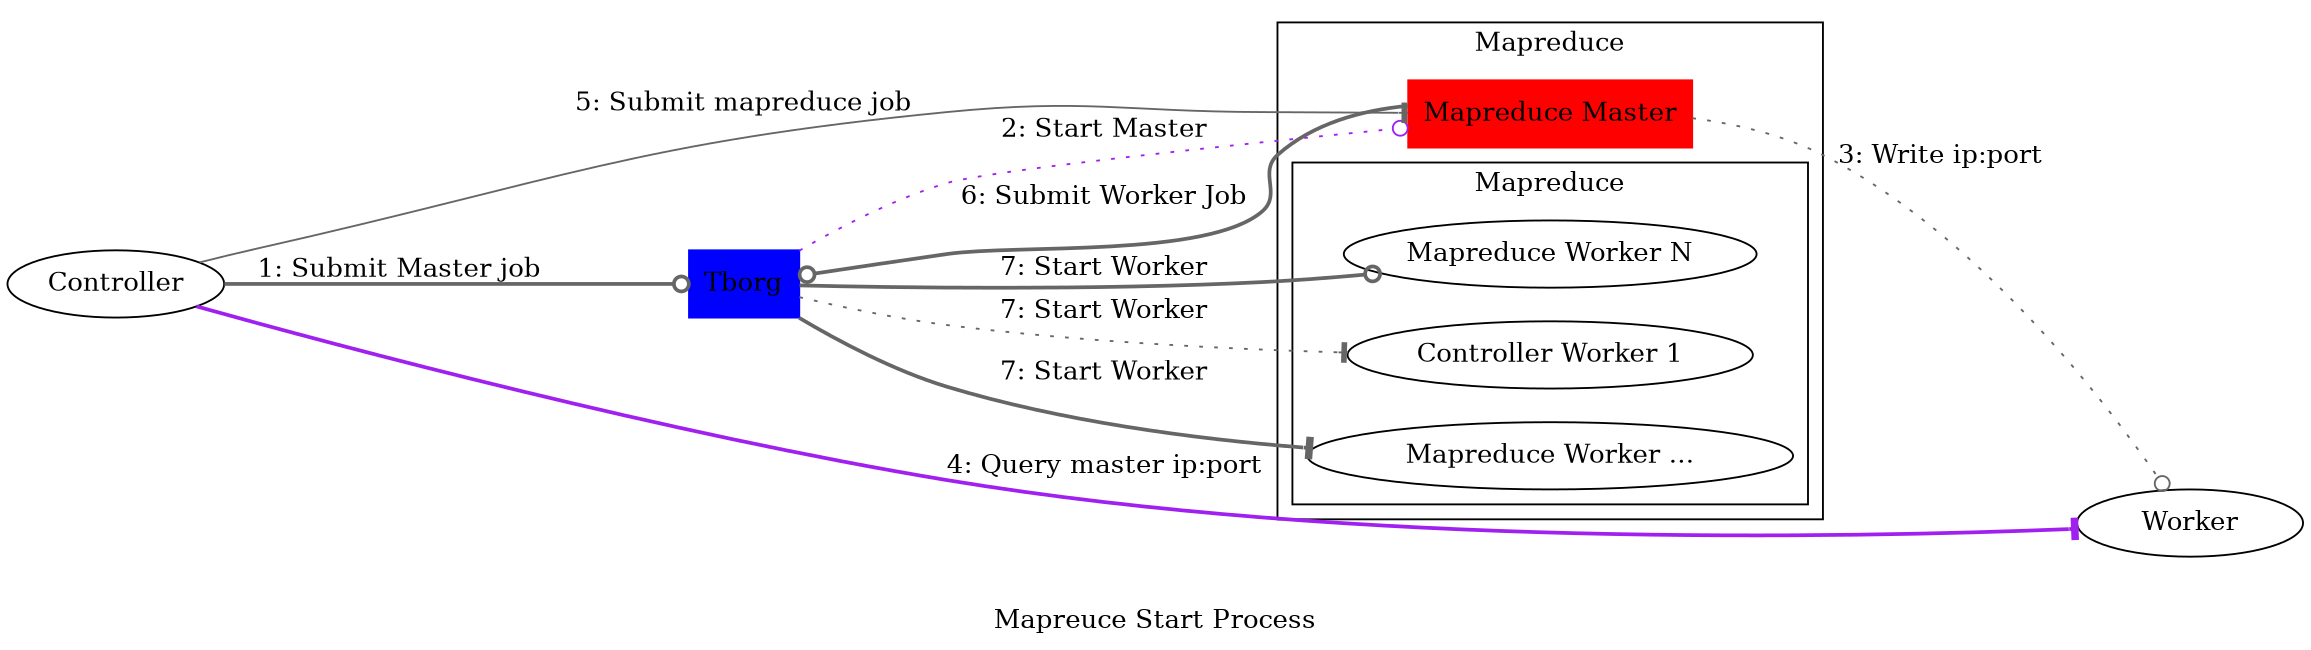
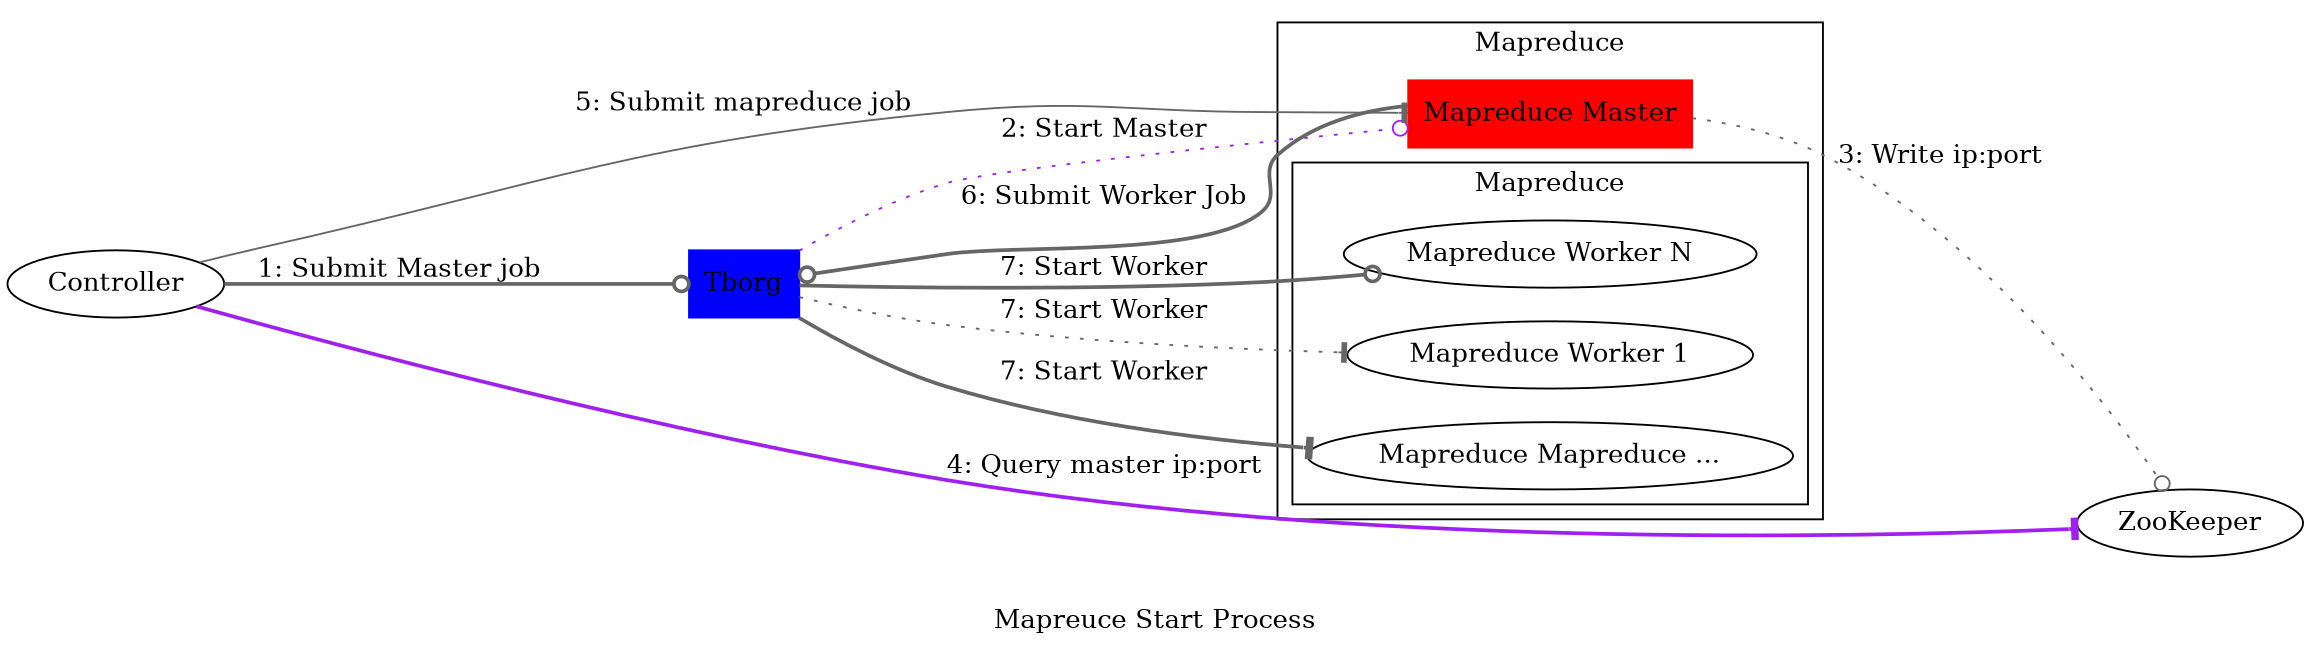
node "Controller Worker 1": label "Controller Worker 1" -> "Mapreduce Worker 1"
node "Mapreduce Worker ...": label "Mapreduce Worker ..." -> "Mapreduce Mapreduce ..."
node "Worker": label "Worker" -> "ZooKeeper"
